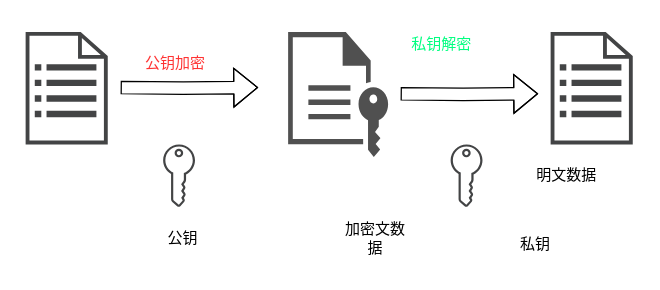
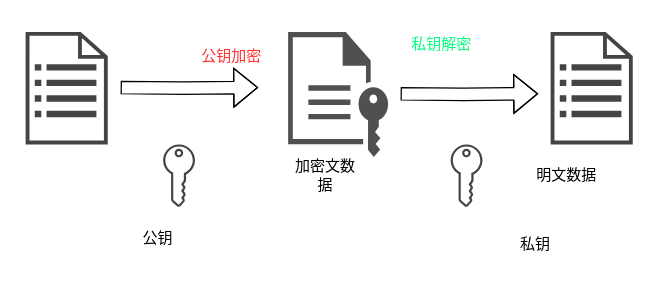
node "公钥加密": moved (176, 63) -> (232, 57)
node "公钥": moved (183, 238) -> (158, 238)
node "加密文数据": moved (376, 238) -> (326, 176)
